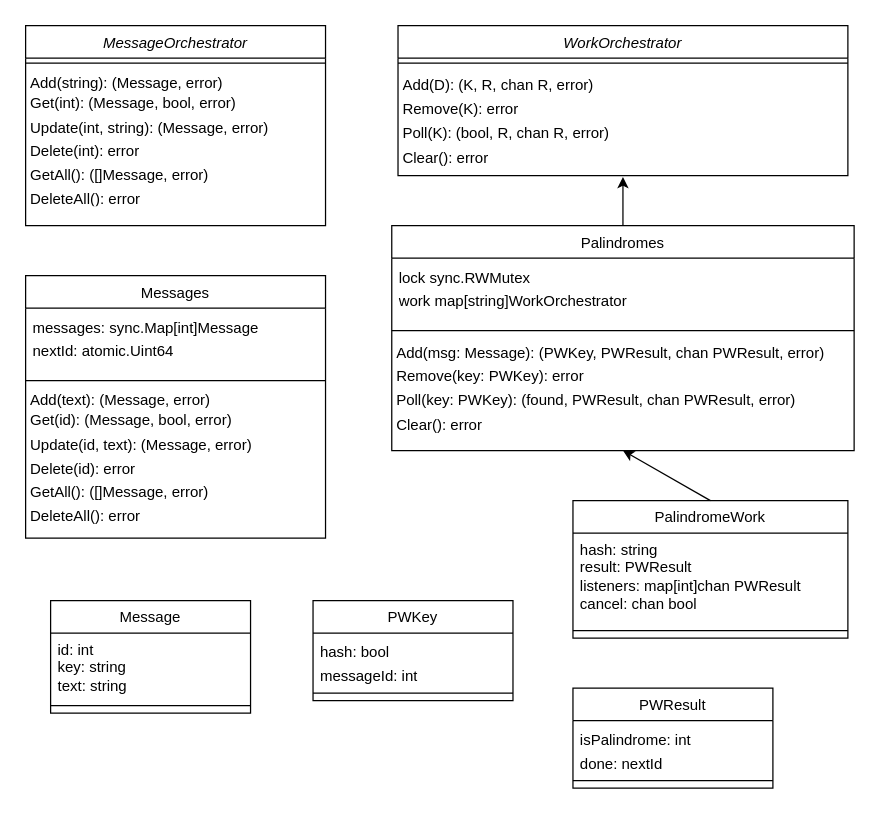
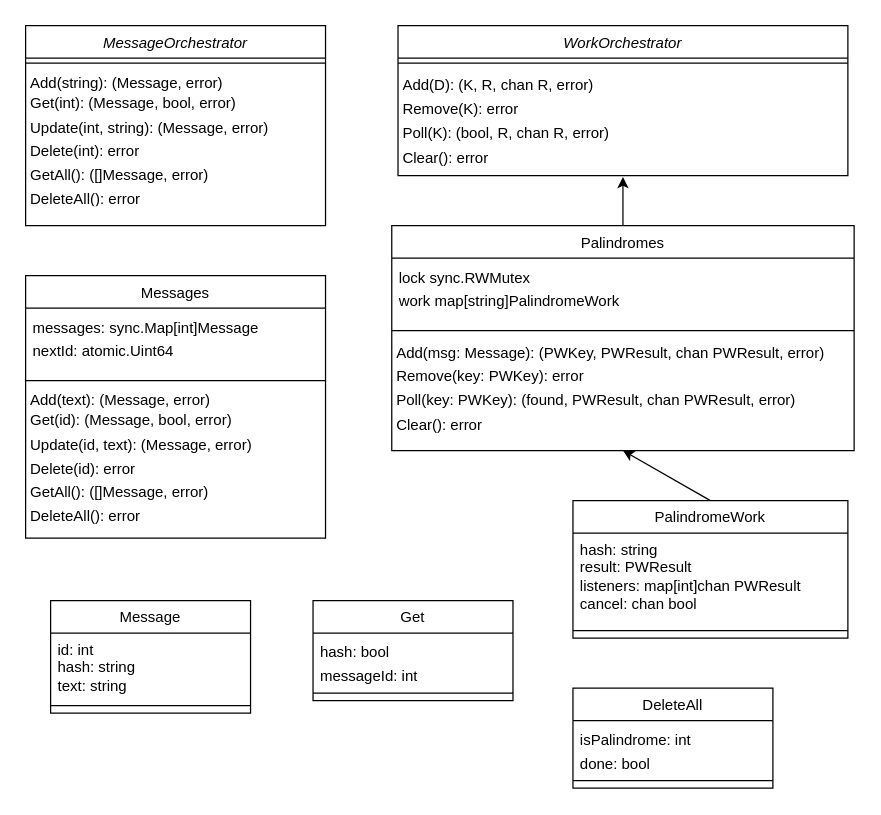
node "lock sync.RWMutex work map[string]WorkOrchestrator": label "lock sync.RWMutex work map[string]WorkOrchestrator" -> "lock sync.RWMutex work map[string]PalindromeWork"
node "PWKey": label "PWKey" -> "Get"
node "id: int key: string text: string": label "id: int key: string text: string" -> "id: int hash: string text: string"
node "PWResult": label "PWResult" -> "DeleteAll"
node "isPalindrome: int done: nextId": label "isPalindrome: int done: nextId" -> "isPalindrome: int done: bool"
